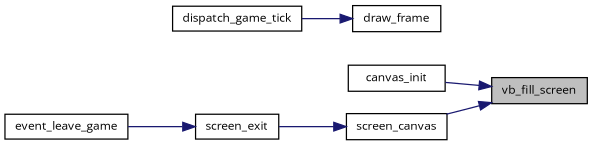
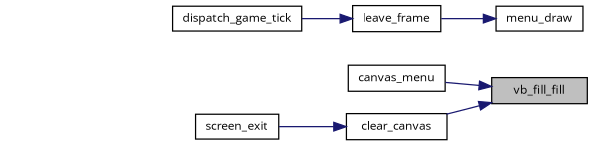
node "draw_frame": label "draw_frame" -> "leave_frame"
node "menu_draw": added
node "canvas_init": label "canvas_init" -> "canvas_menu"
node "vb_fill_screen": label "vb_fill_screen" -> "vb_fill_fill"
node "event_leave_game": removed
node "screen_canvas": label "screen_canvas" -> "clear_canvas"
